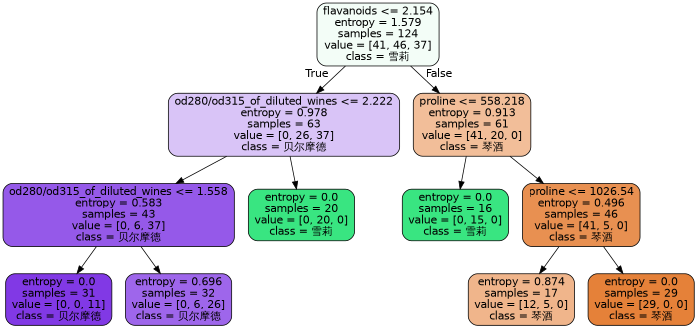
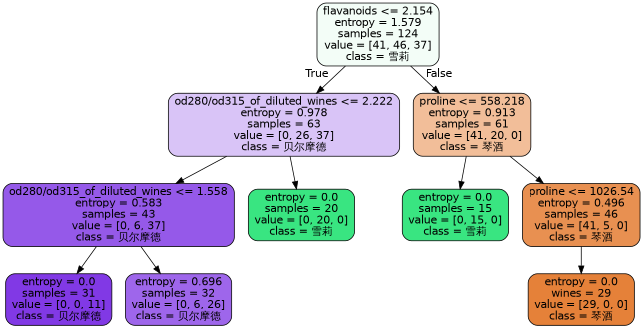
node "entropy = 0.0 samples = 16 value = [0, 15, 0] class = 雪莉": label "entropy = 0.0 samples = 16 value = [0, 15, 0] class = 雪莉" -> "entropy = 0.0 samples = 15 value = [0, 15, 0] class = 雪莉"
node "entropy = 0.874 samples = 17 value = [12, 5, 0] class = 琴酒": removed
node "entropy = 0.0 samples = 29 value = [29, 0, 0] class = 琴酒": label "entropy = 0.0 samples = 29 value = [29, 0, 0] class = 琴酒" -> "entropy = 0.0 wines = 29 value = [29, 0, 0] class = 琴酒"
